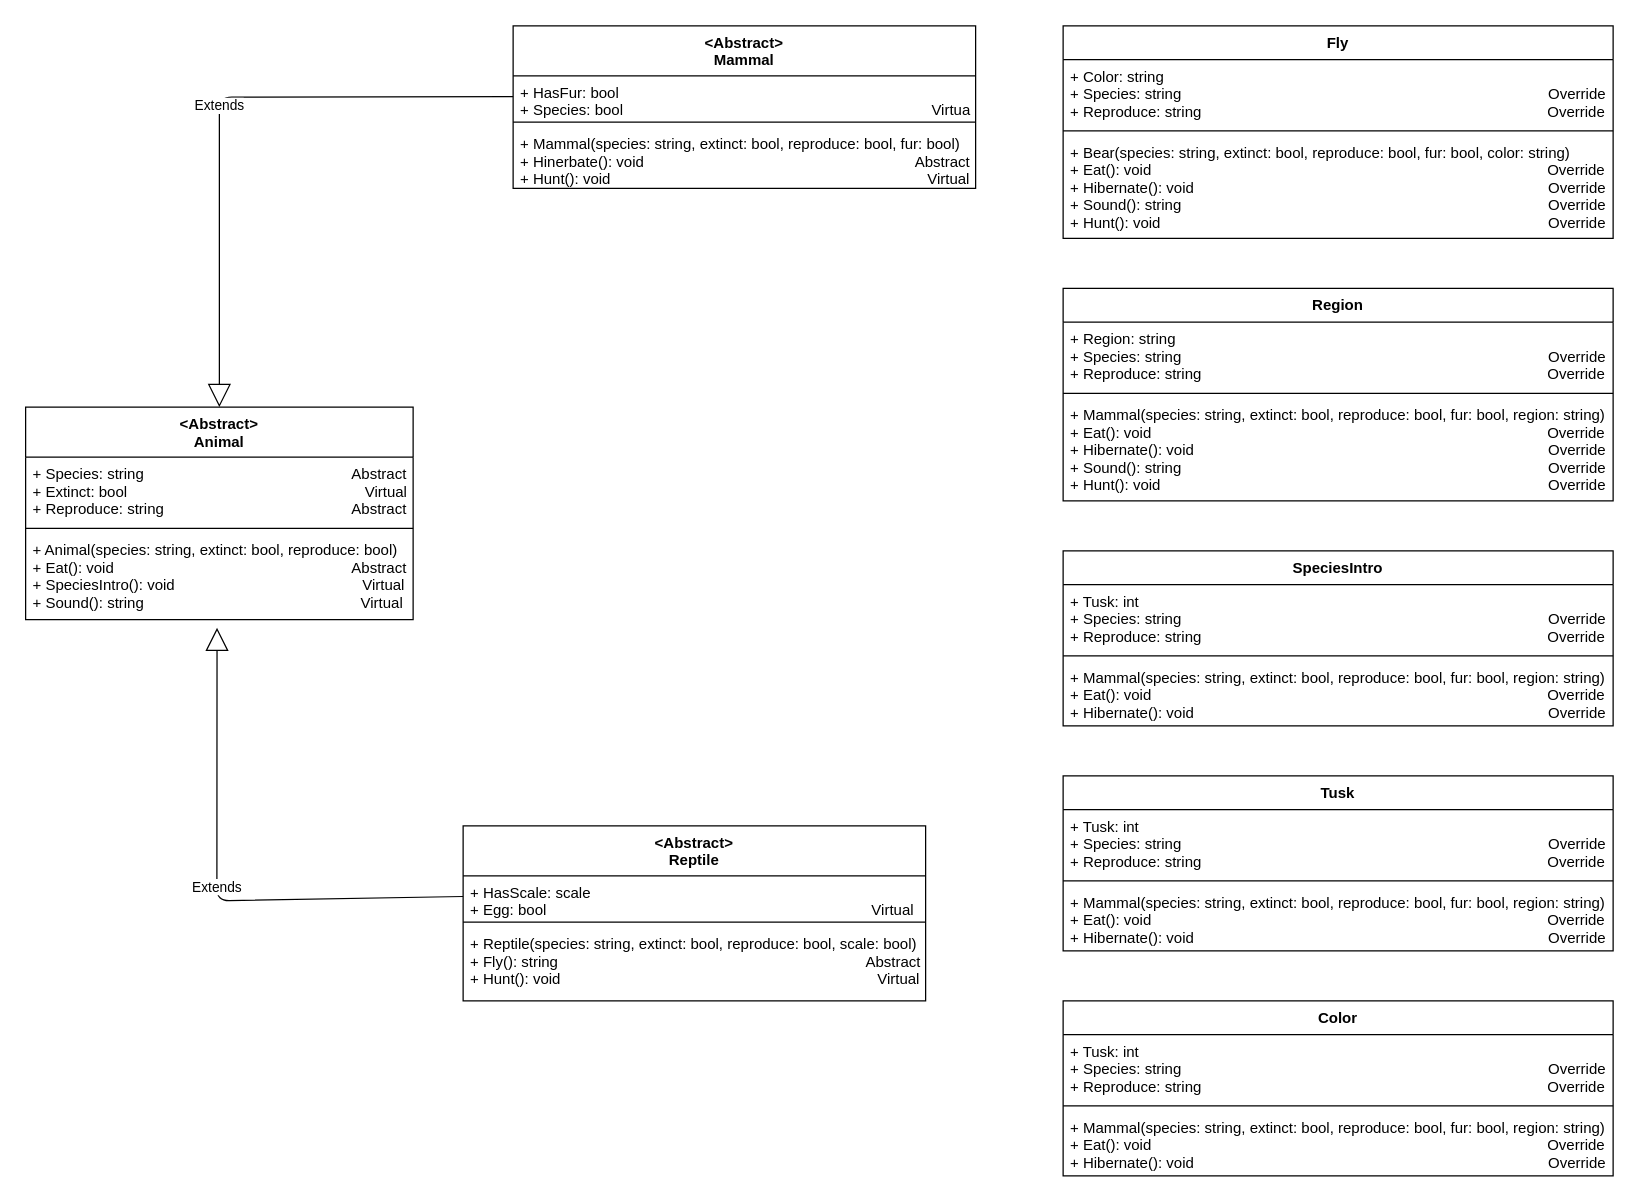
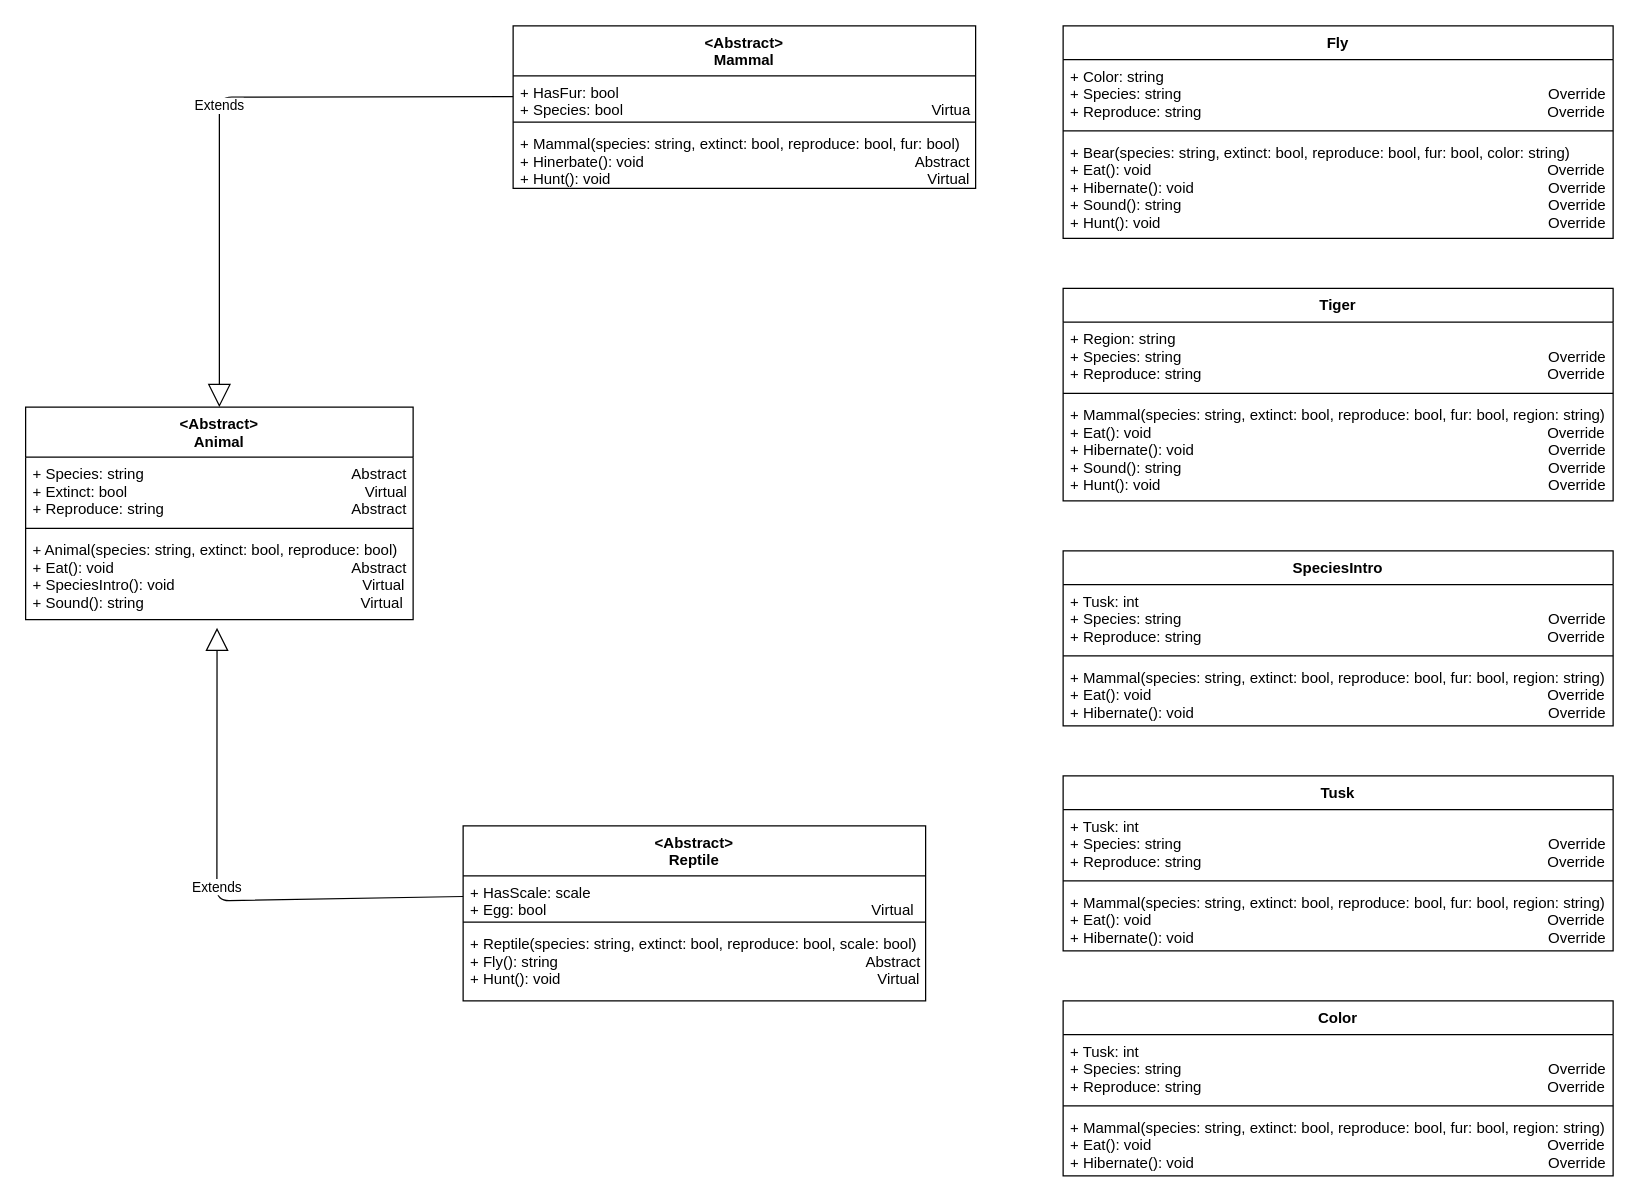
node "Region": label "Region" -> "Tiger"
